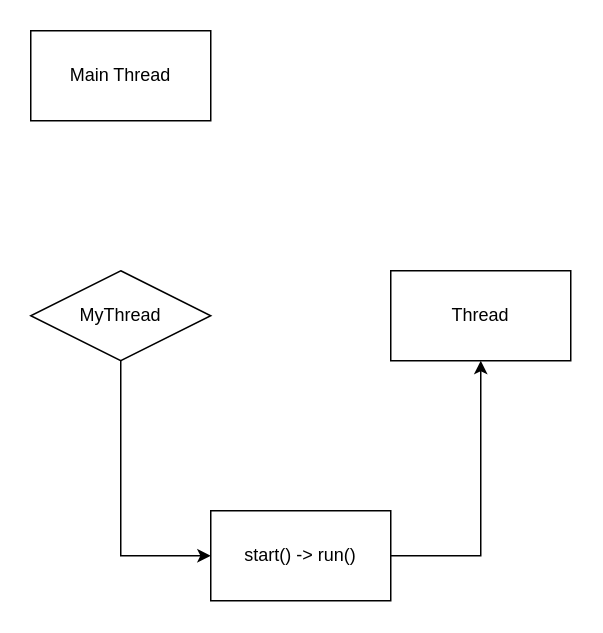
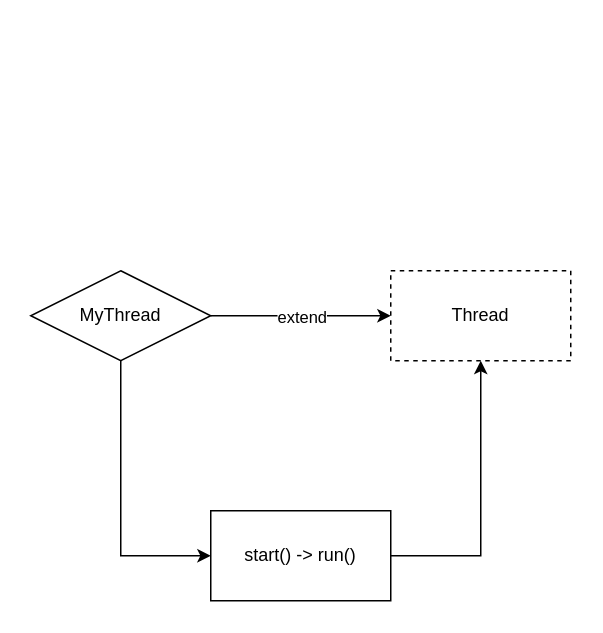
node "Main Thread": removed
edge "MyThread" -> "Thread": added, label "extend"
node "Thread": style solid -> dashed
